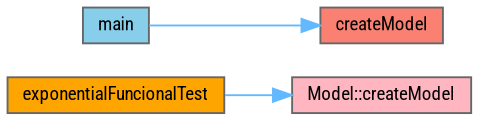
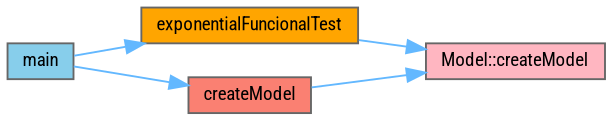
edge "main" -> "exponentialFuncionalTest": added
edge "createModel" -> "Model::createModel": added
